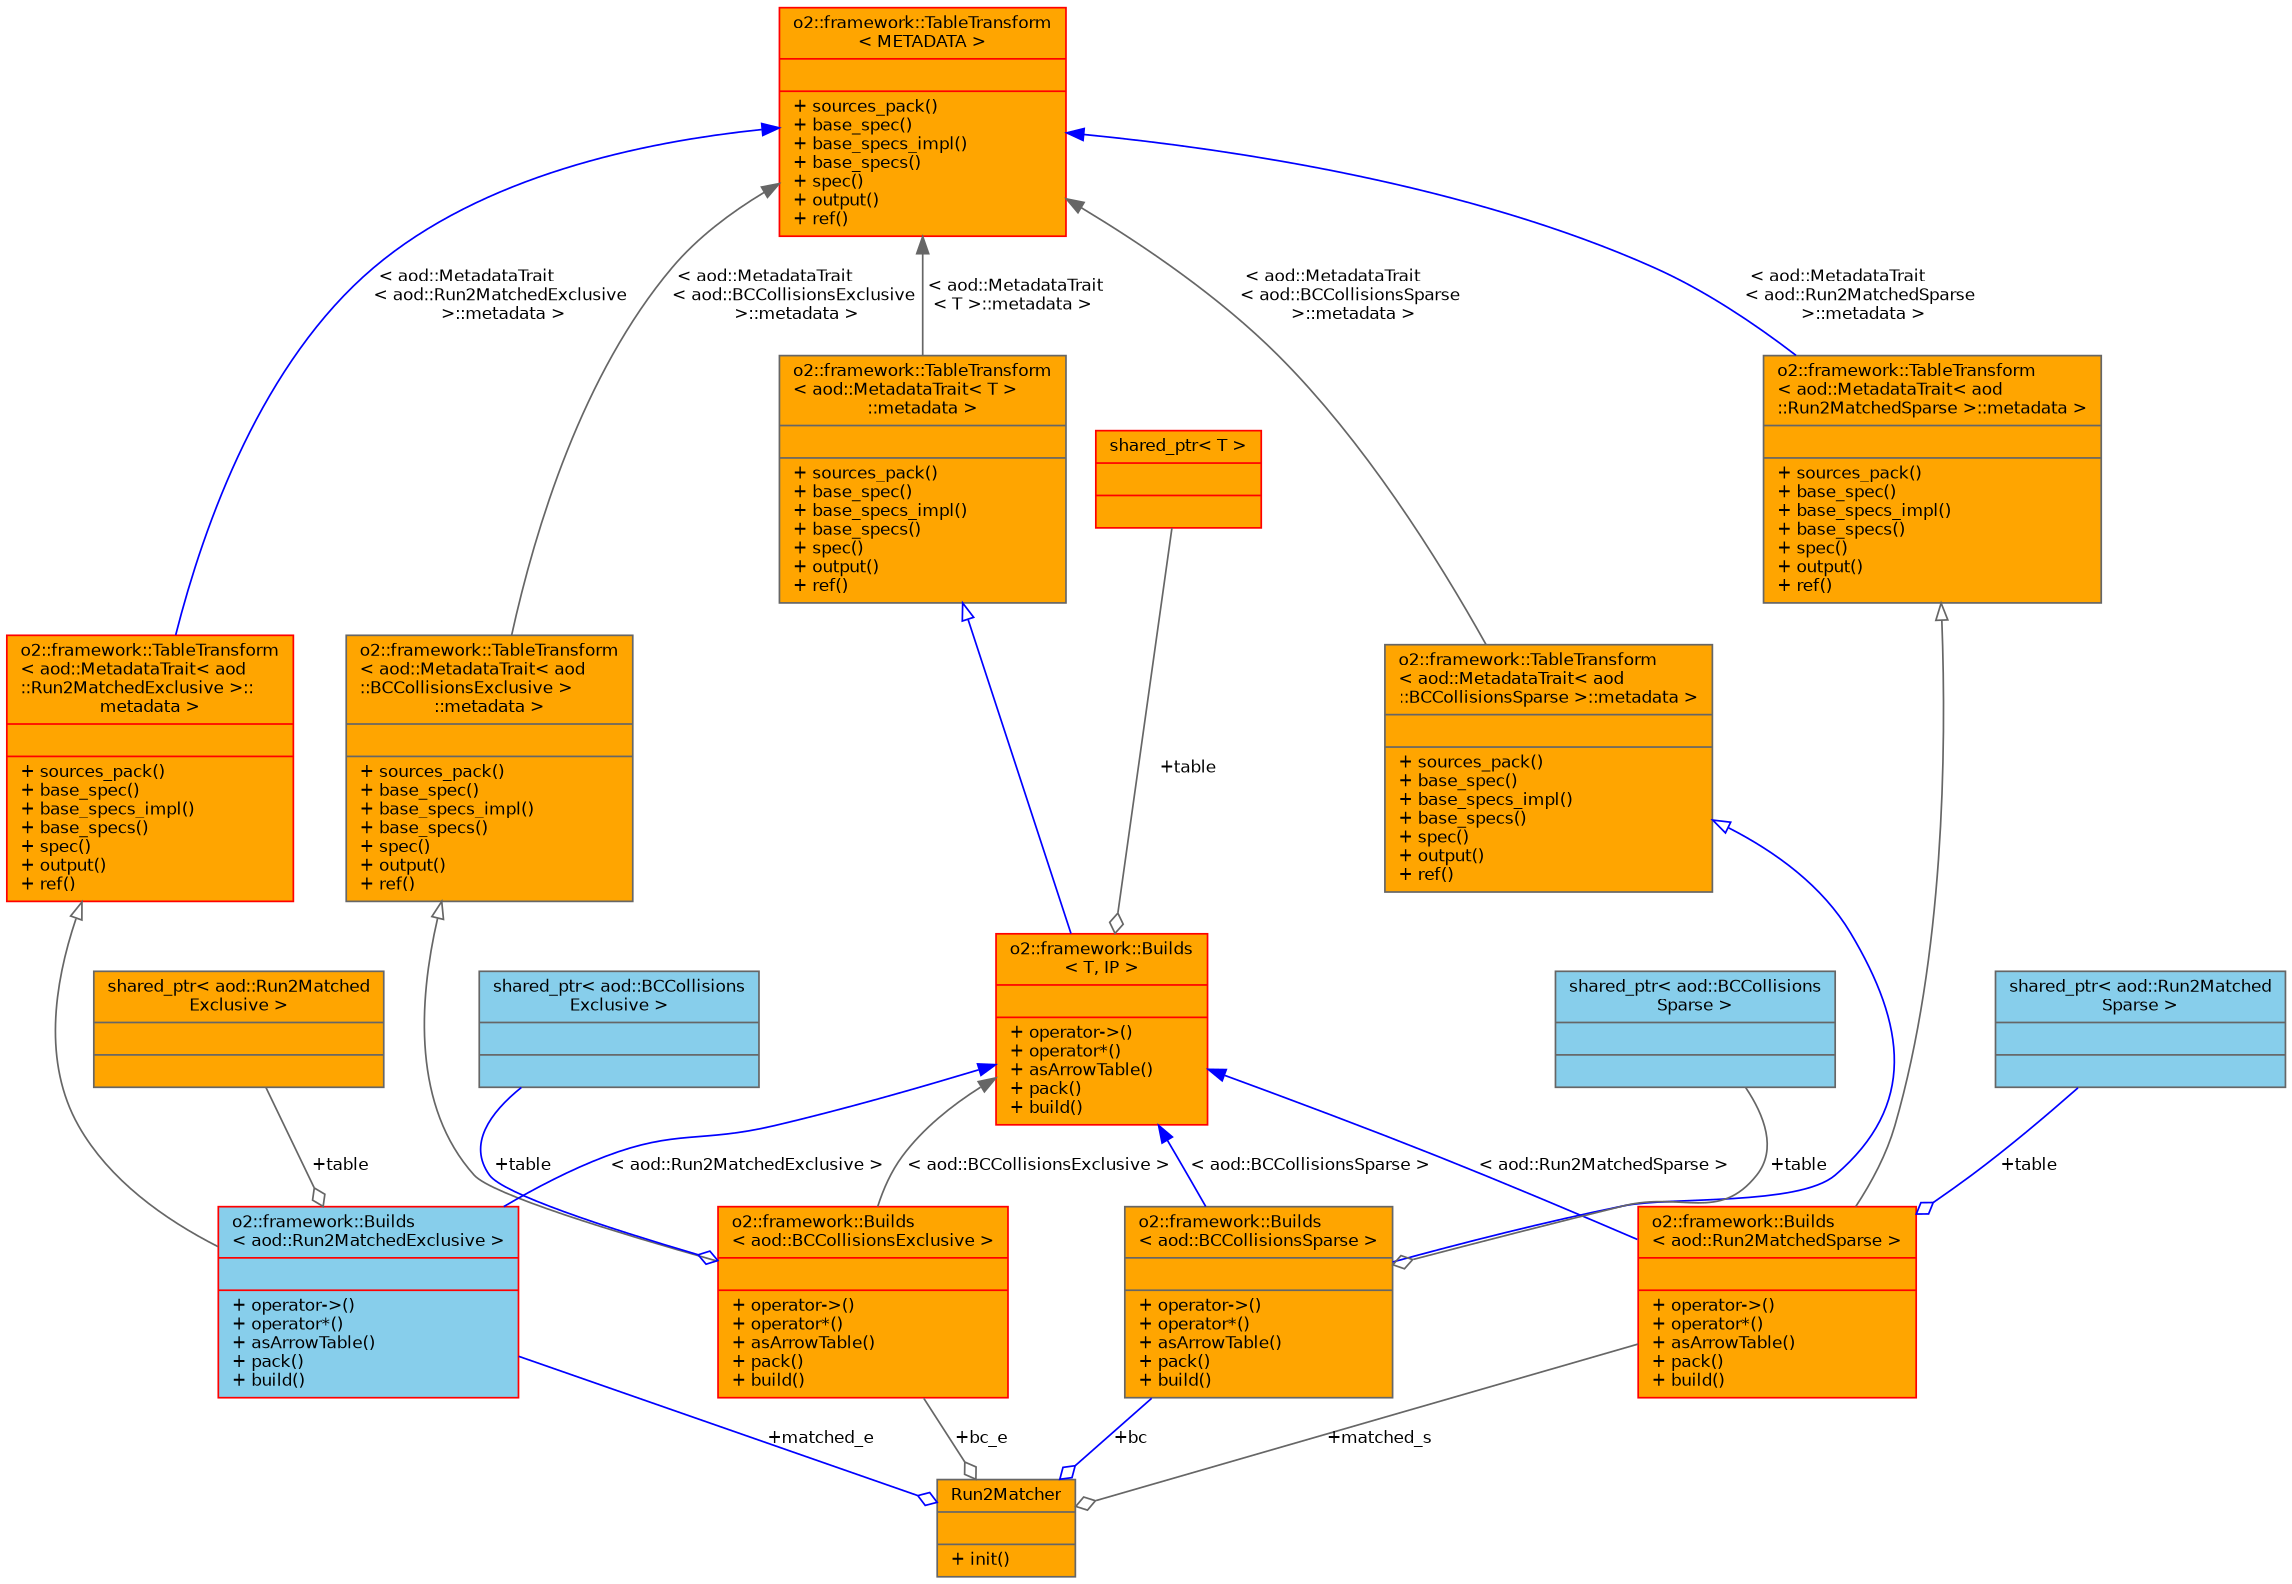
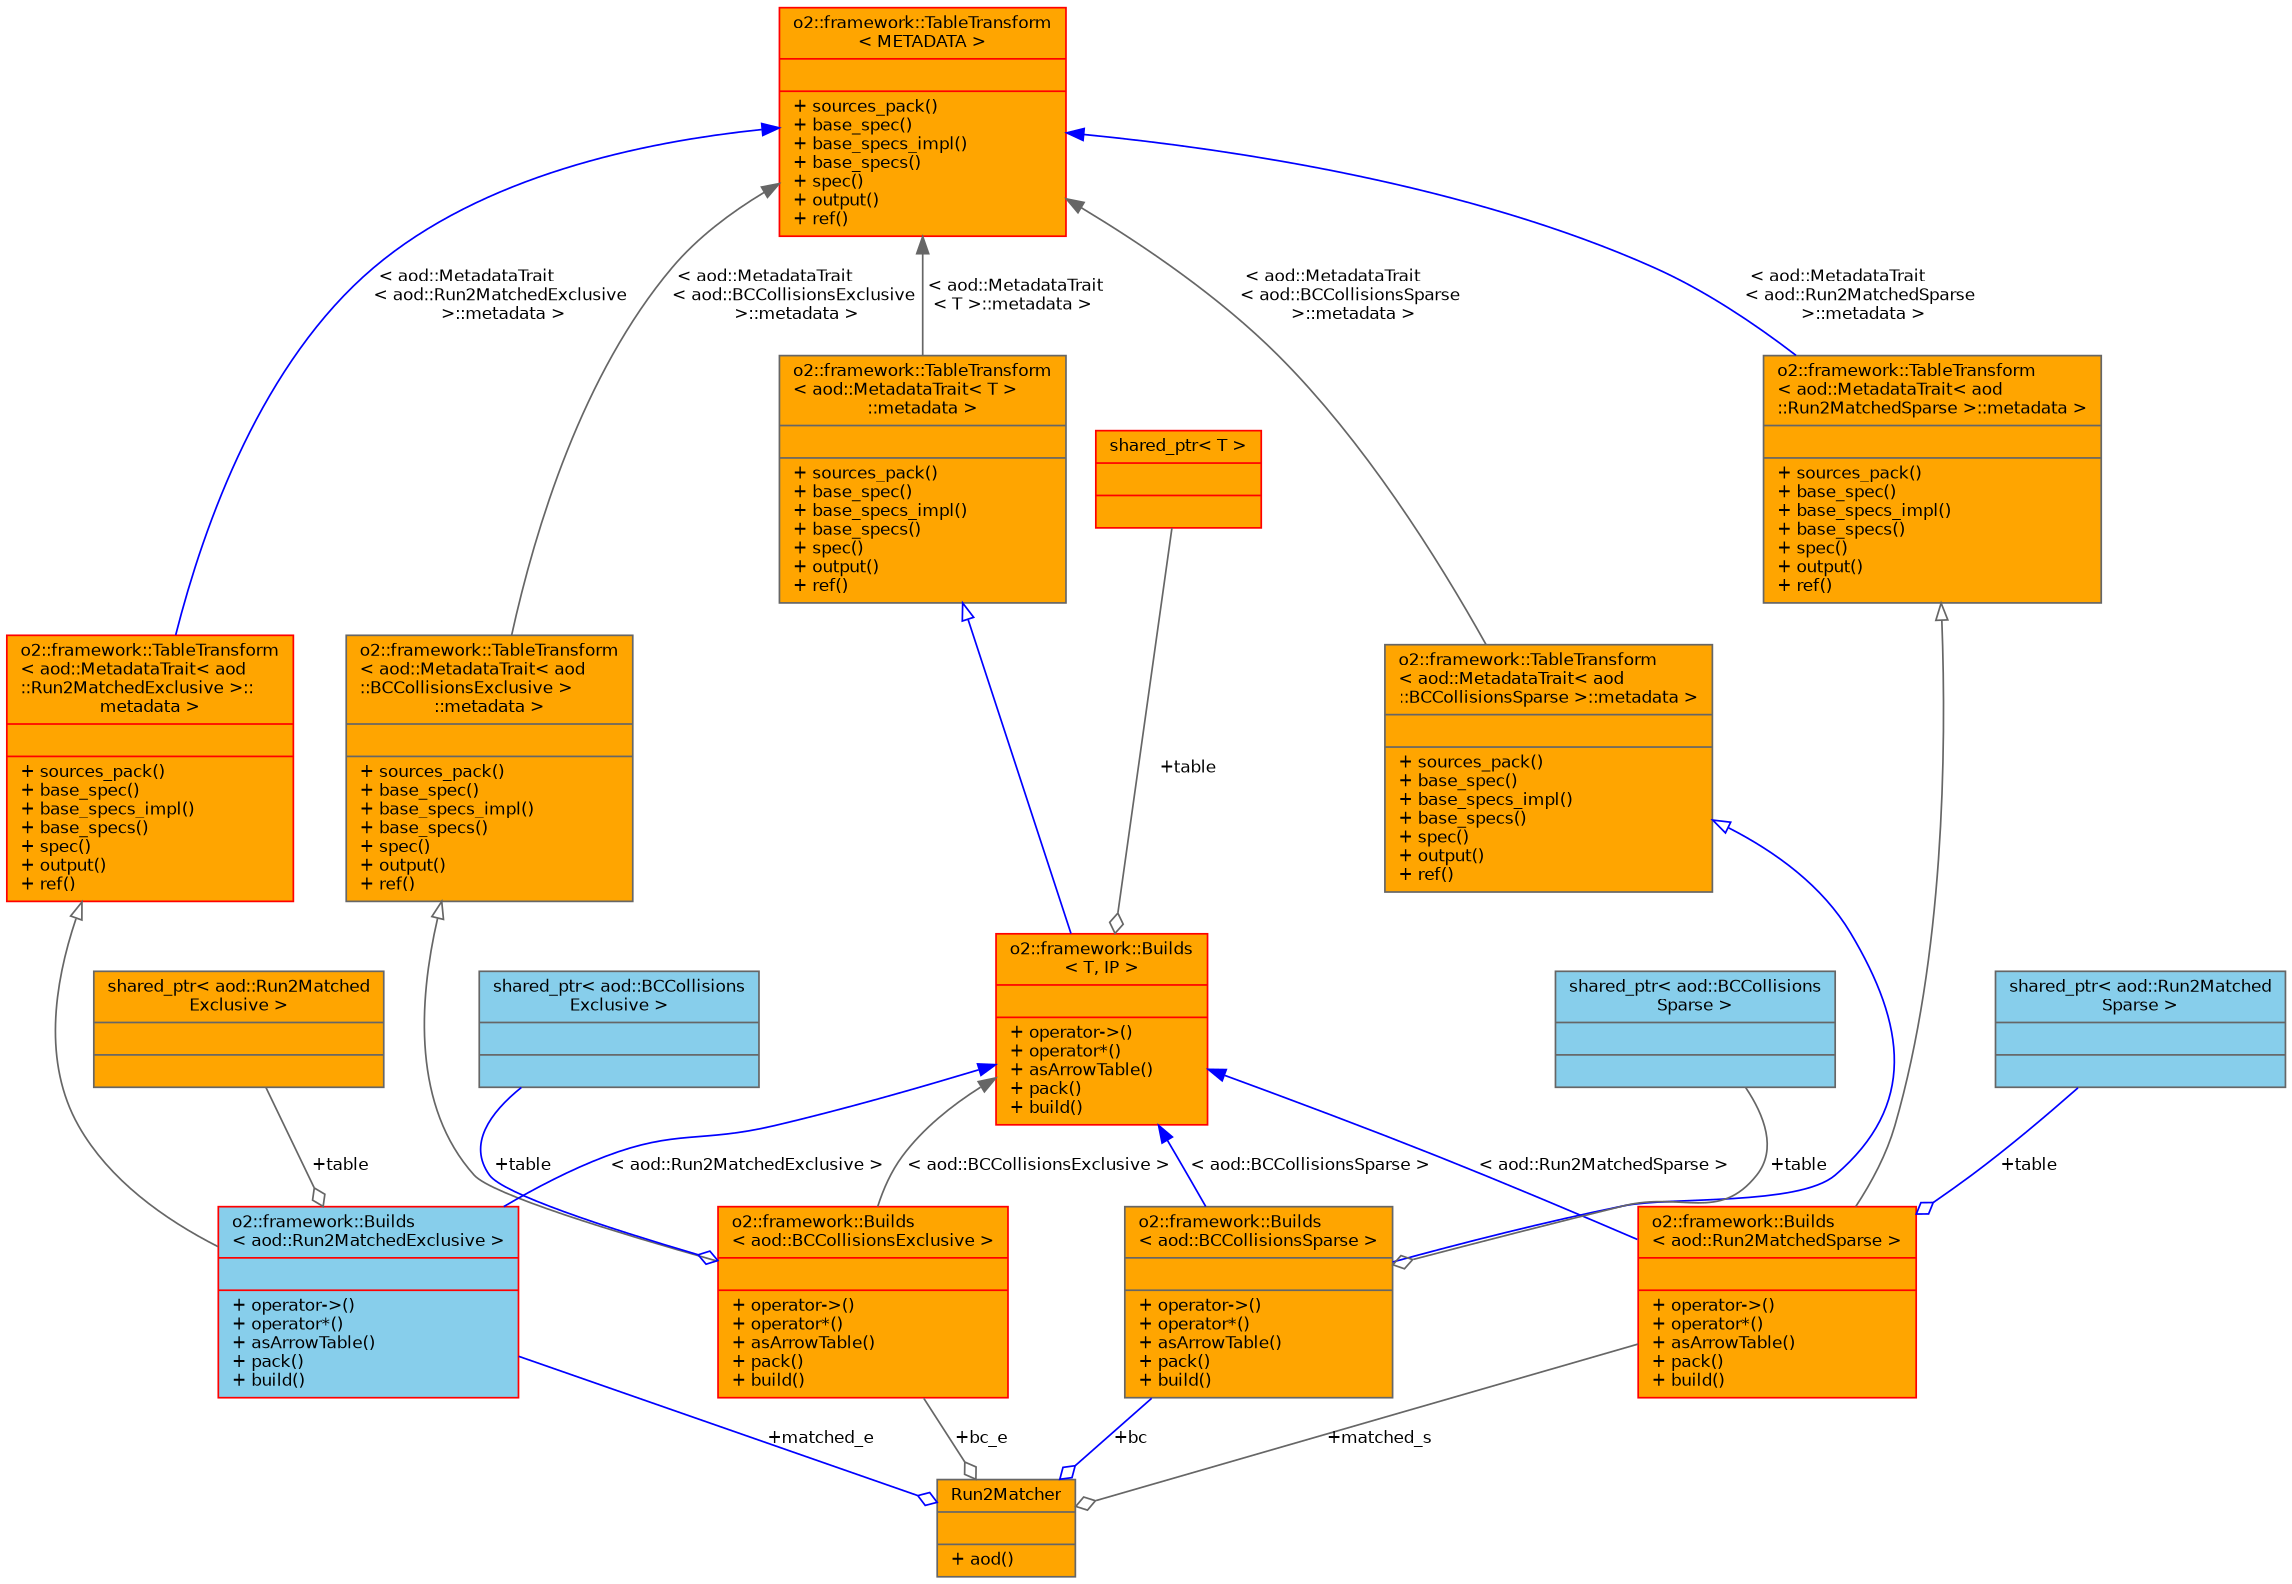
node "Run2Matcher": text "+ init()" -> "+ aod()"
